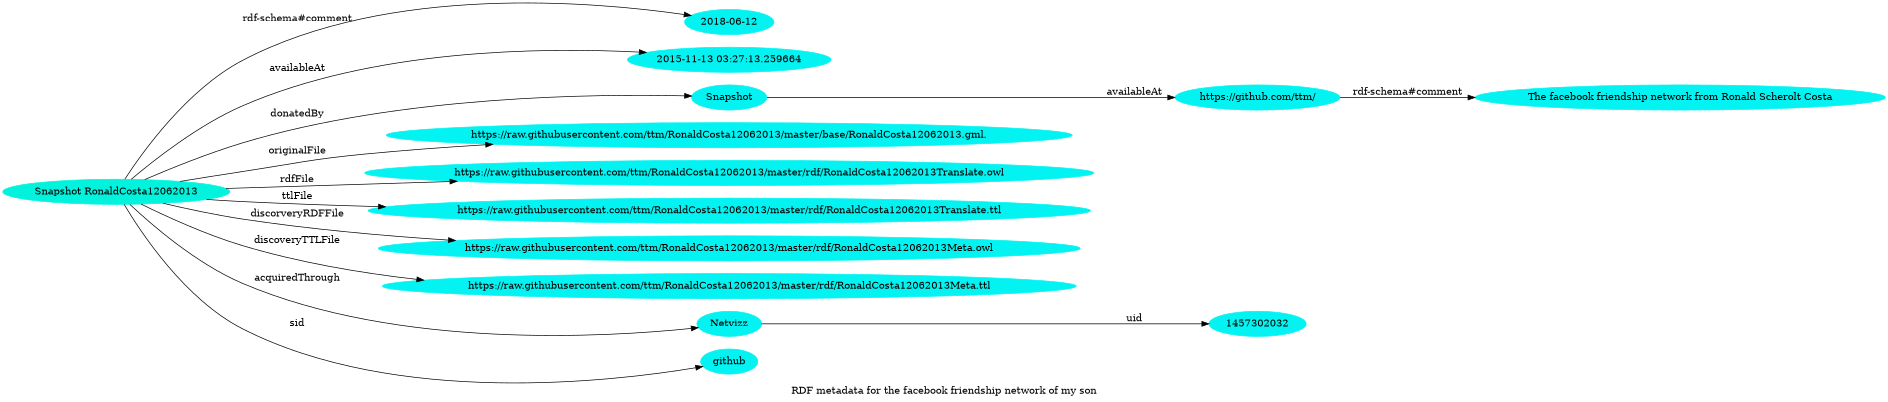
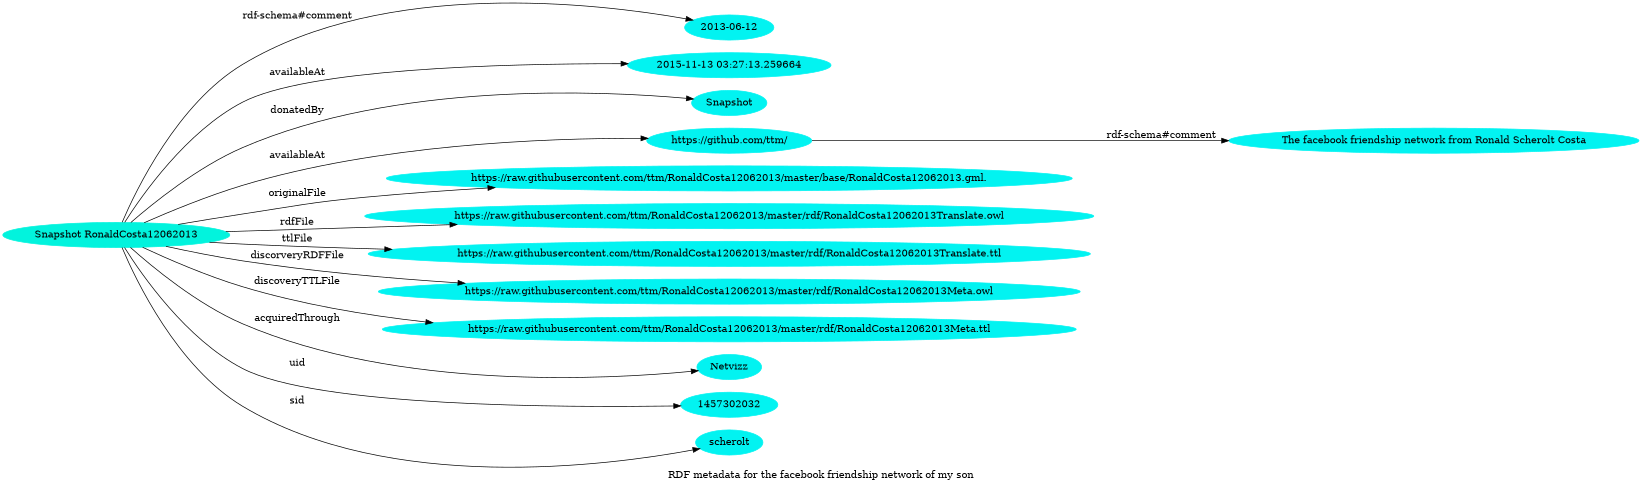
node "2018-06-12": label "2018-06-12" -> "2013-06-12"
edge "Snapshot" -> "https://github.com/ttm/": now "Snapshot RonaldCosta12062013" -> "https://github.com/ttm/"
edge "Netvizz" -> "1457302032": now "Snapshot RonaldCosta12062013" -> "1457302032"
node "github": label "github" -> "scherolt"
